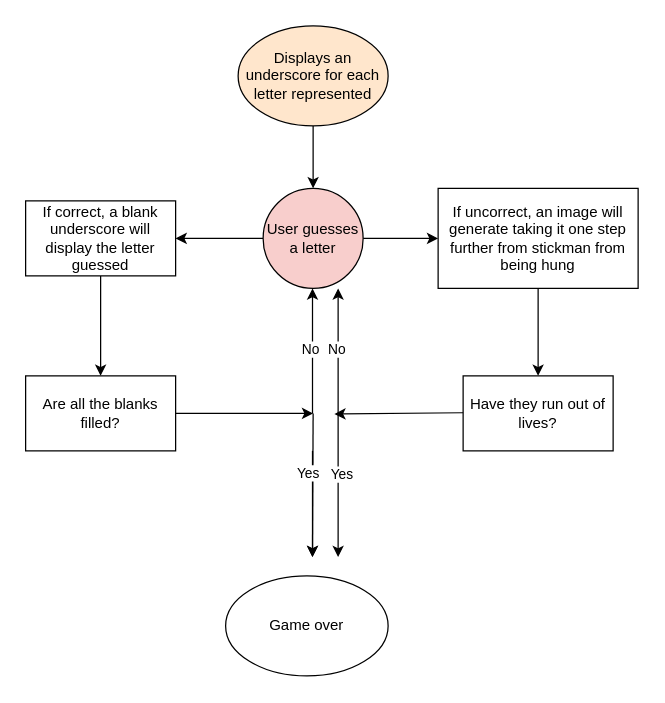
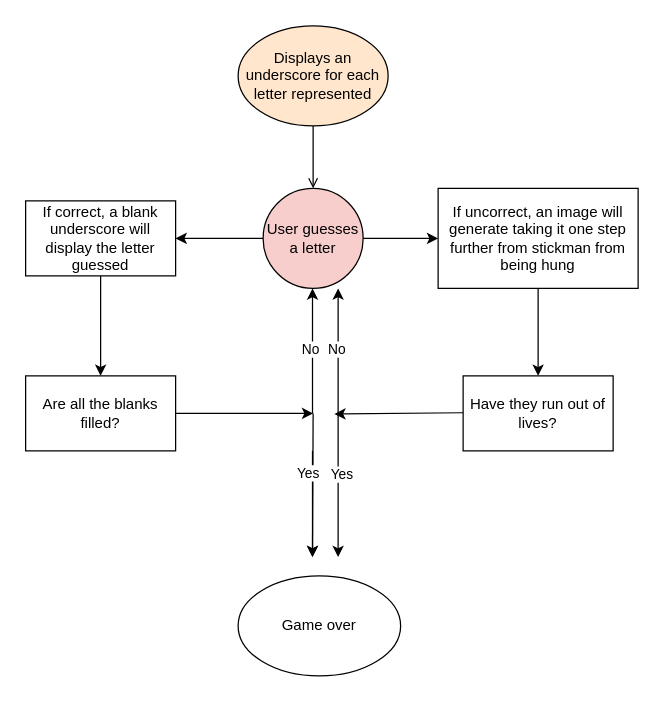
edge "Displays an underscore for each letter represented" -> "User guesses a letter": arrowhead classic -> open
node "Game over": moved (307, 626) -> (319, 626)
